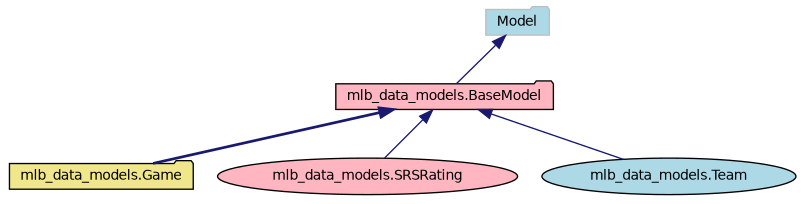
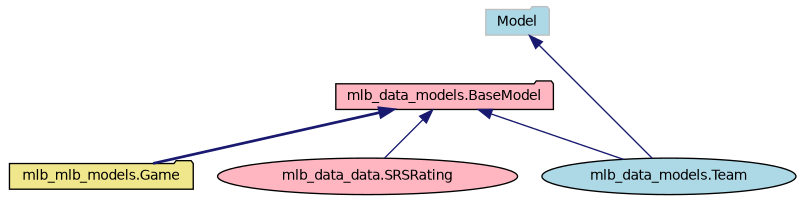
edge "mlb_data_models.BaseModel" -> "Model": now "mlb_data_models.Team" -> "Model"
node "mlb_data_models.Game": label "mlb_data_models.Game" -> "mlb_mlb_models.Game"
node "mlb_data_models.SRSRating": label "mlb_data_models.SRSRating" -> "mlb_data_data.SRSRating"
